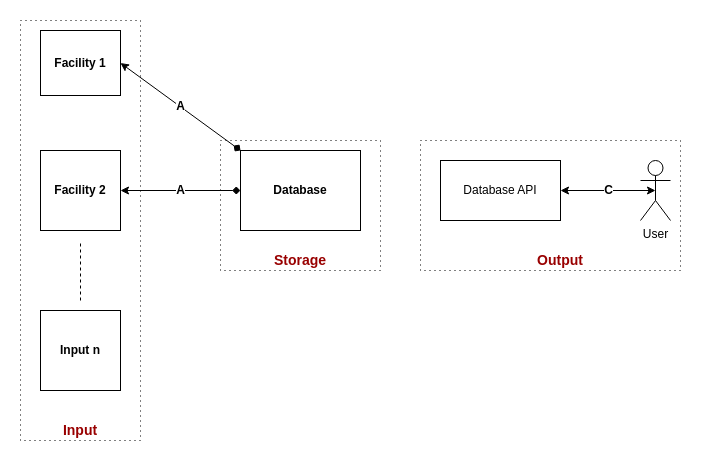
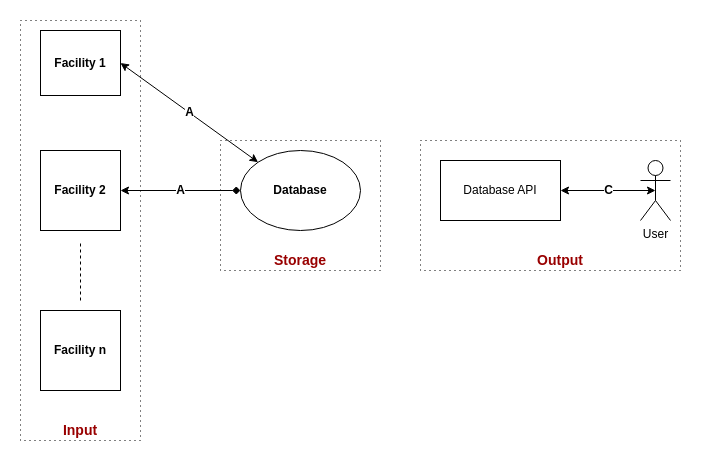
edge "Facility 1" -- "Database": arrowhead diamond -> classic
node "Database": shape rectangle -> ellipse
node "Input n": label "Input n" -> "Facility n"
